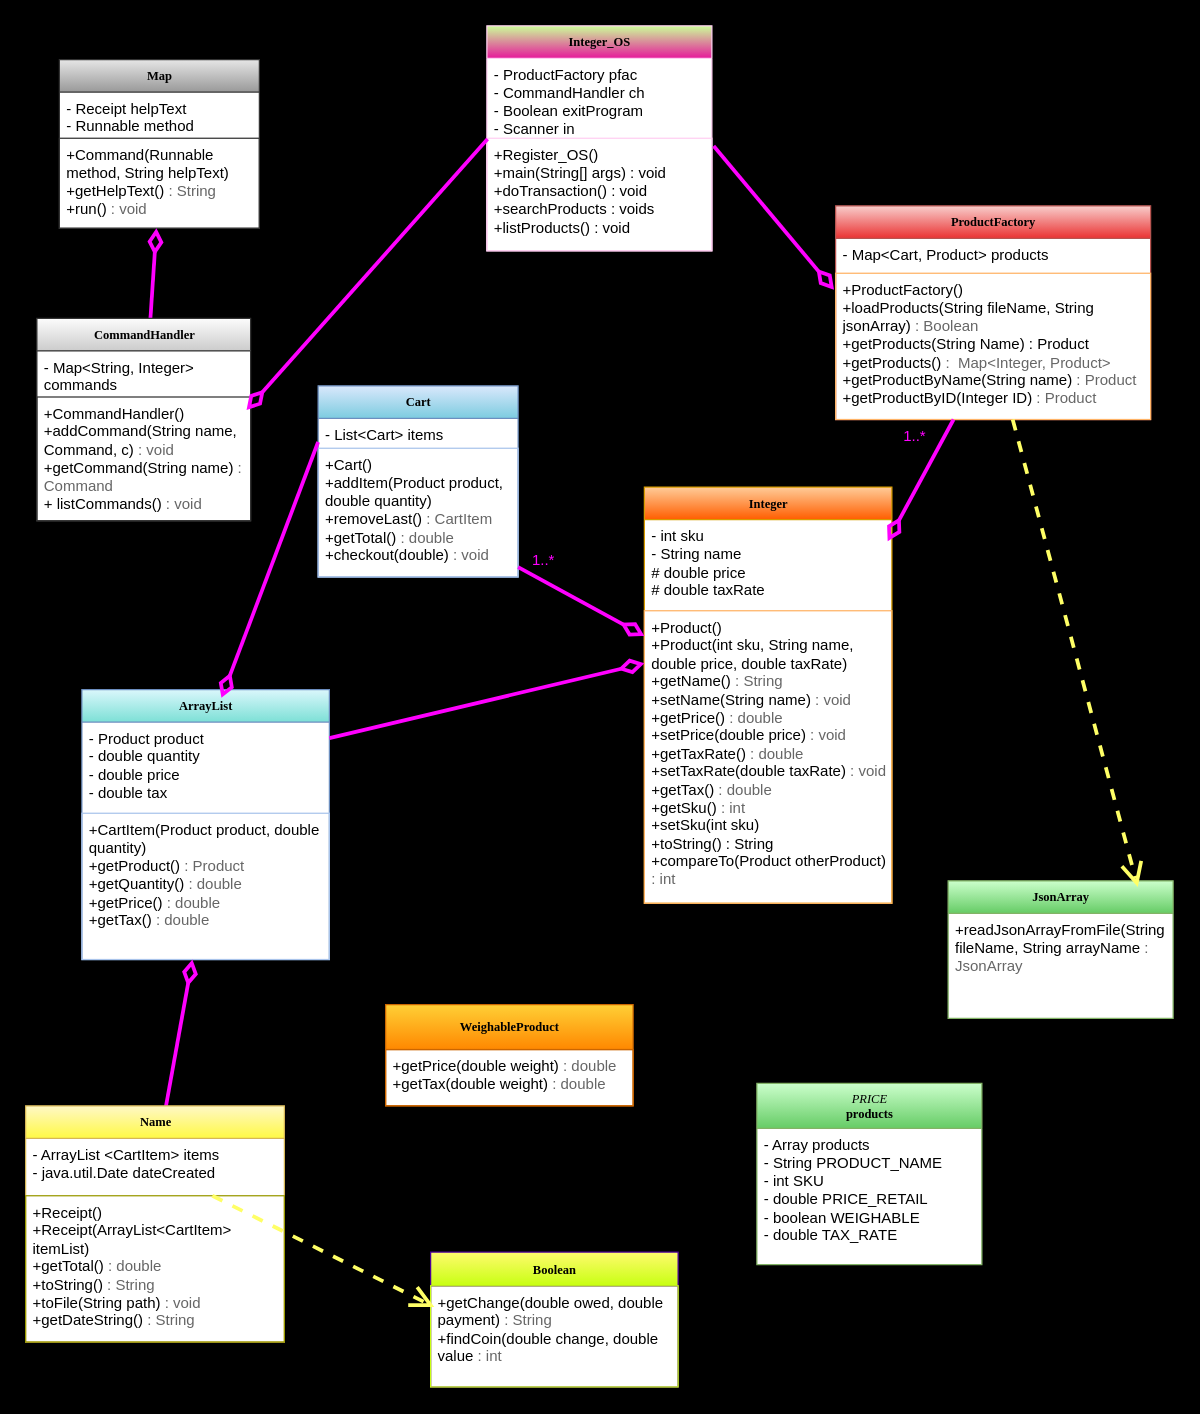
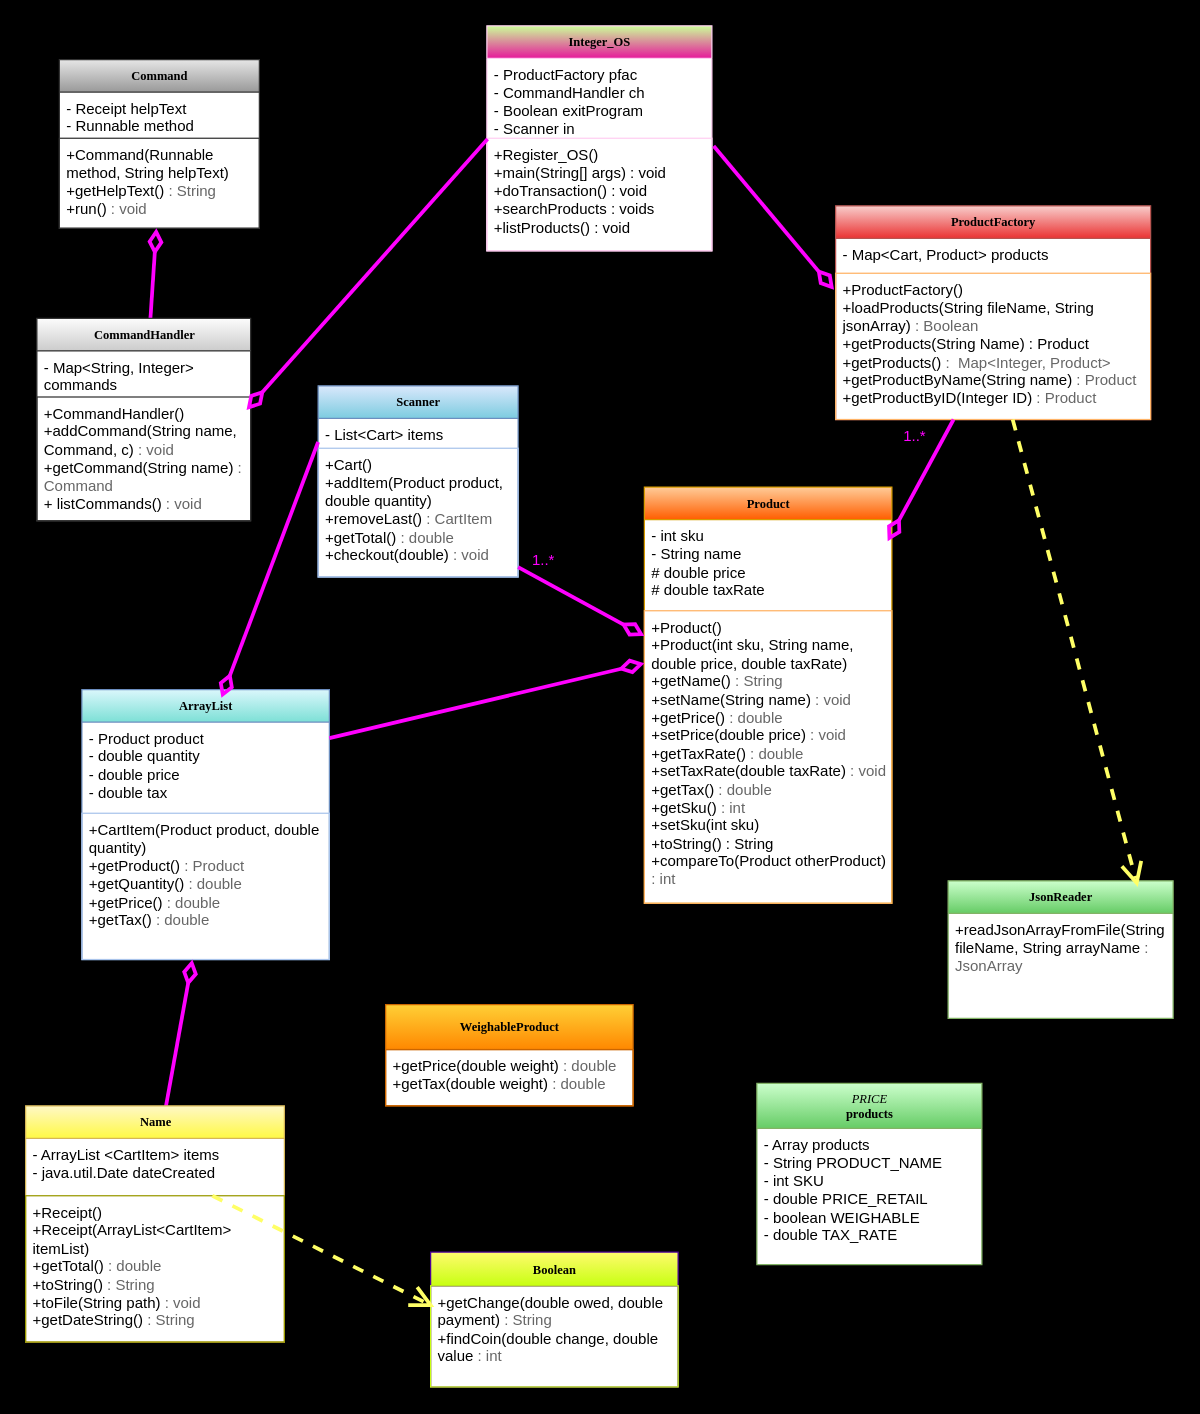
node "Map": label "Map" -> "Command"
node "Cart": label "Cart" -> "Scanner"
node "Integer": label "Integer" -> "Product"
node "JsonArray": label "JsonArray" -> "JsonReader"
